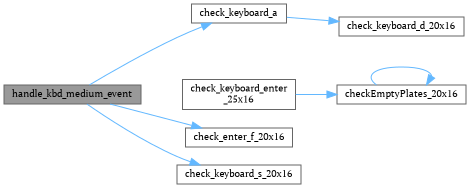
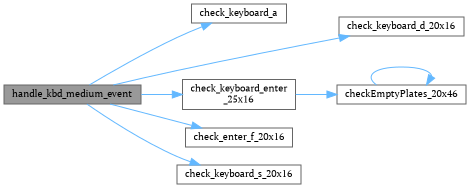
edge "check_keyboard_a" -> "check_keyboard_d_20x16": now "handle_kbd_medium_event" -> "check_keyboard_d_20x16"
edge "handle_kbd_medium_event" -> "check_keyboard_enter _25x16": added
node "checkEmptyPlates_20x16": label "checkEmptyPlates_20x16" -> "checkEmptyPlates_20x46"
